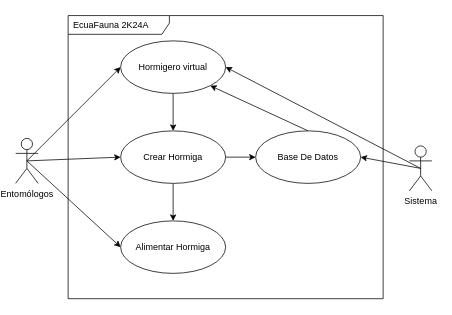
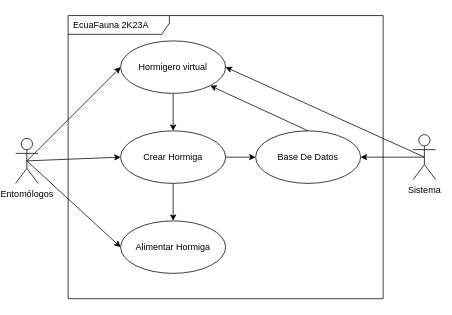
node "EcuaFauna 2K24A": label "EcuaFauna 2K24A" -> "EcuaFauna 2K23A"
node "Sistema": moved (420, 168) -> (424, 157)
